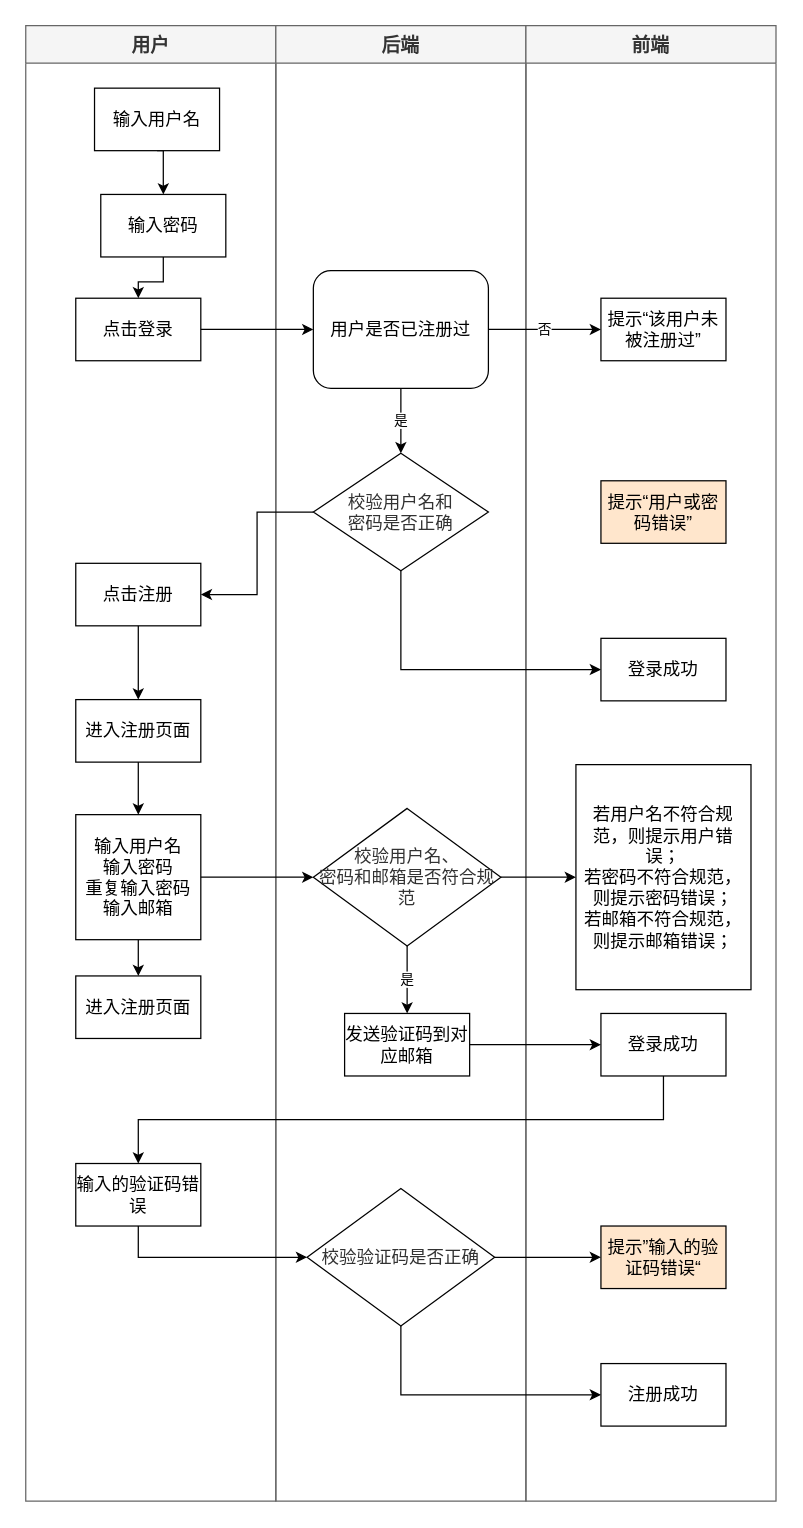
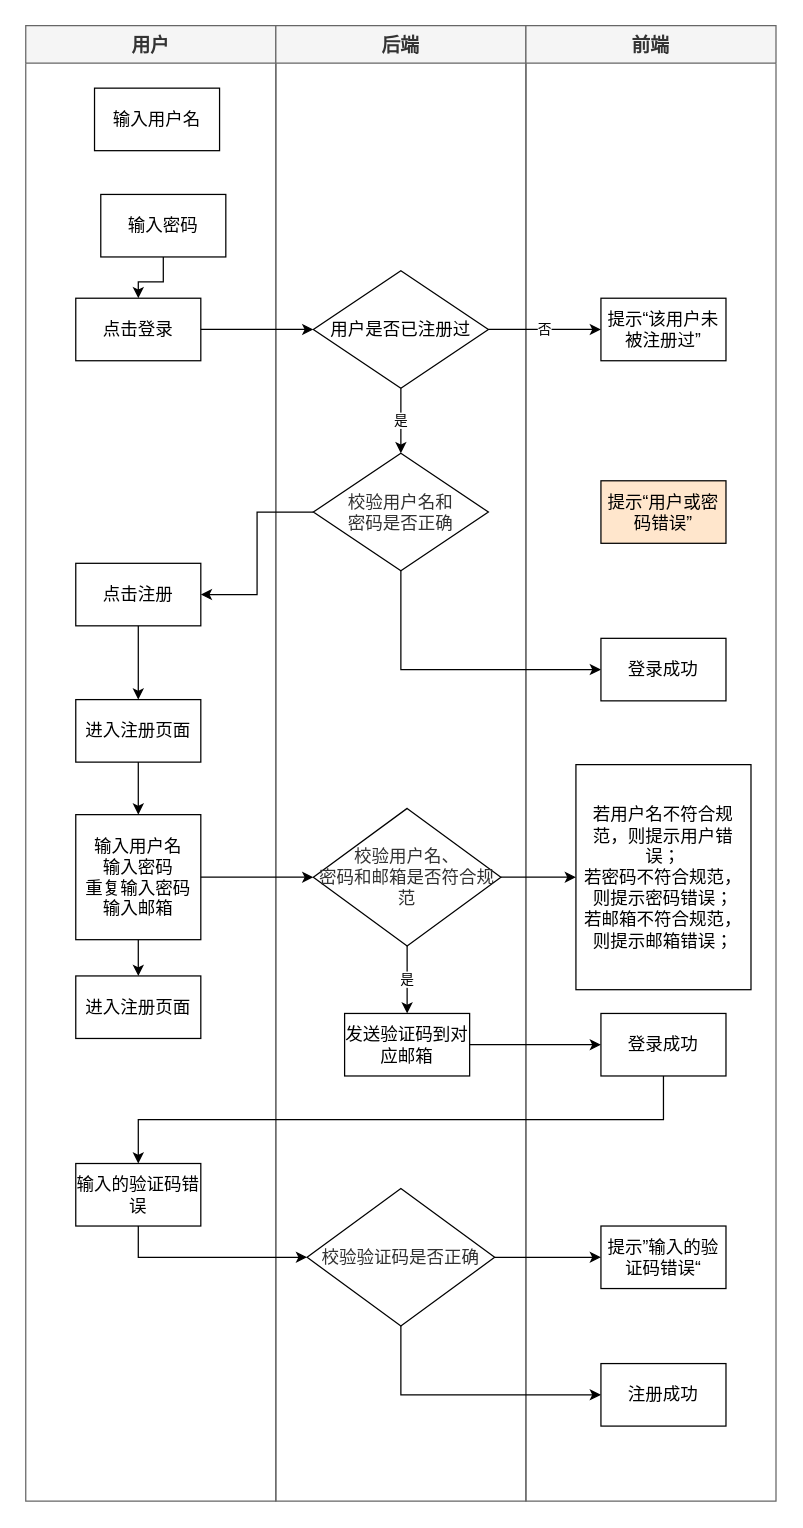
edge "输入用户名" -> "输入密码": removed
node "用户是否已注册过": shape rounded rectangle -> diamond
node "提示”输入的验证码错误“": fillcolor #ffe6cc -> #ffffff
